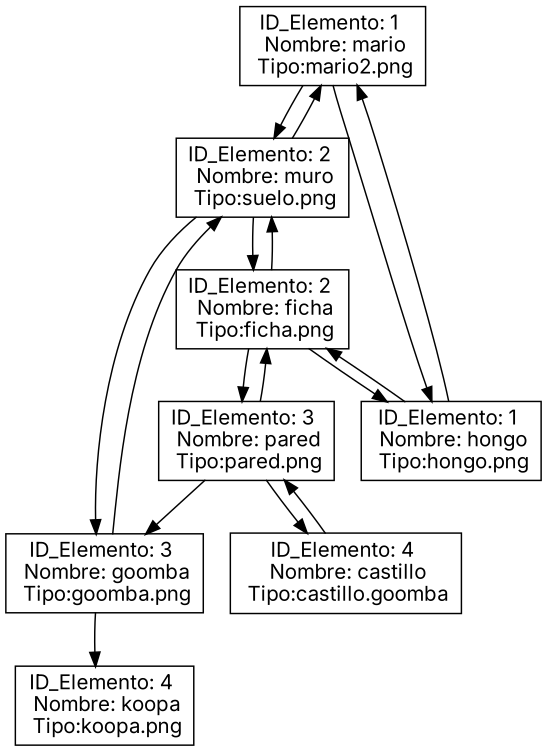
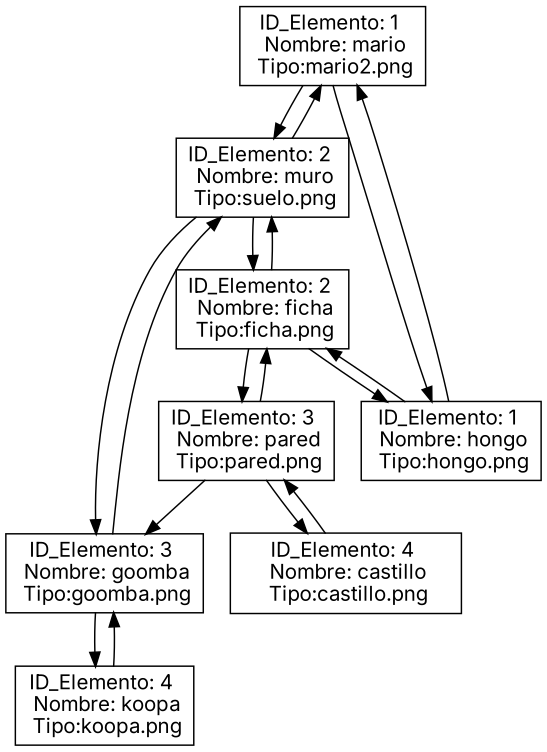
node "ID_Elemento: 4 Nombre: castillo Tipo:castillo.goomba": label "ID_Elemento: 4 Nombre: castillo Tipo:castillo.goomba" -> "ID_Elemento: 4 Nombre: castillo Tipo:castillo.png"
edge "ID_Elemento: 4 Nombre: koopa Tipo:koopa.png" -> "ID_Elemento: 3 Nombre: goomba Tipo:goomba.png": added
